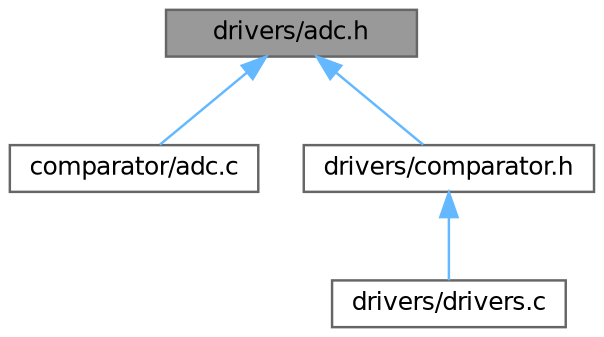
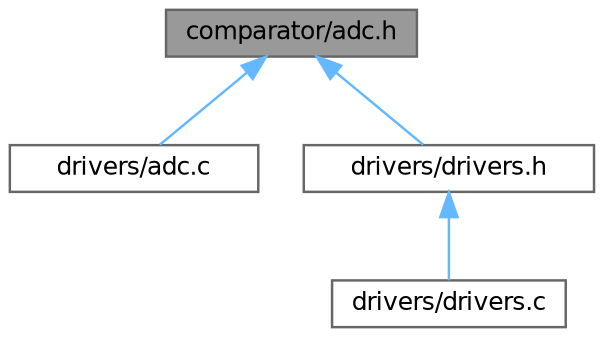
node "drivers/adc.h": label "drivers/adc.h" -> "comparator/adc.h"
node "comparator/adc.c": label "comparator/adc.c" -> "drivers/adc.c"
node "drivers/comparator.h": label "drivers/comparator.h" -> "drivers/drivers.h"
